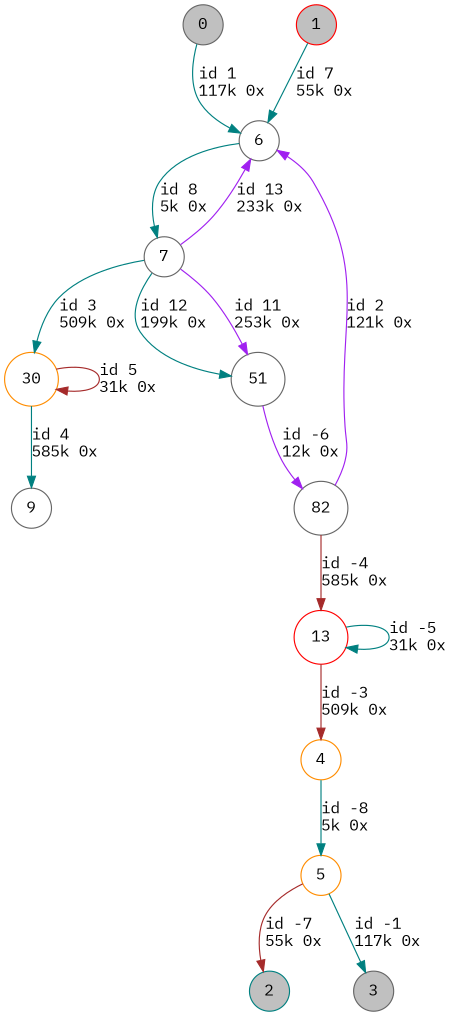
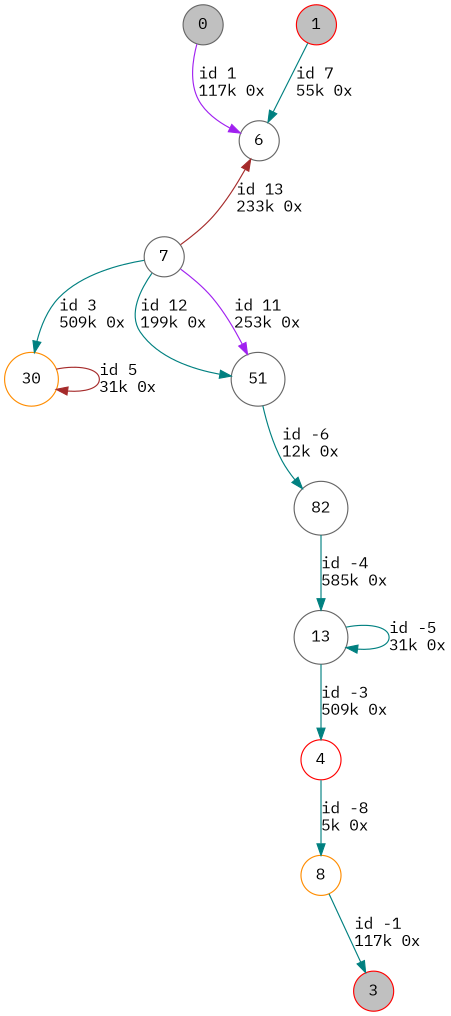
edge "0" -> "6": color teal -> purple
edge "6" -> "7": removed, label "id 8 5k 0x"
edge "7" -> "6": color purple -> brown
edge "82" -> "6": removed, label "id 2 121k 0x"
edge "51" -> "82": color purple -> teal
node "9": removed
edge "82" -> "13": color brown -> teal
node "13": color red -> gray40
edge "13" -> "4": color brown -> teal
node "4": color darkorange -> red
node "5": label "5" -> "8"
node "2": removed
node "3": color gray40 -> red
